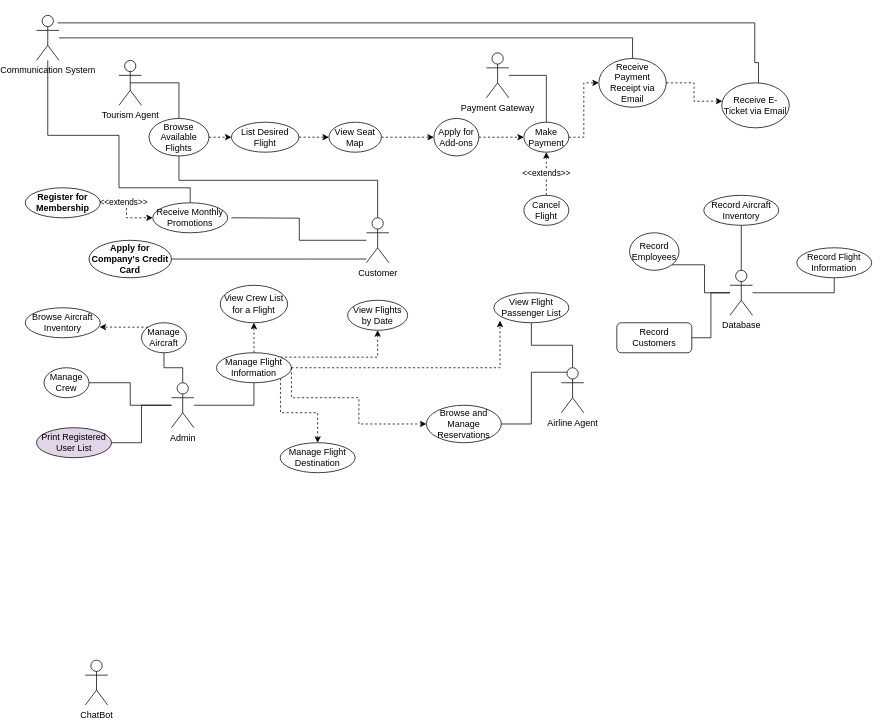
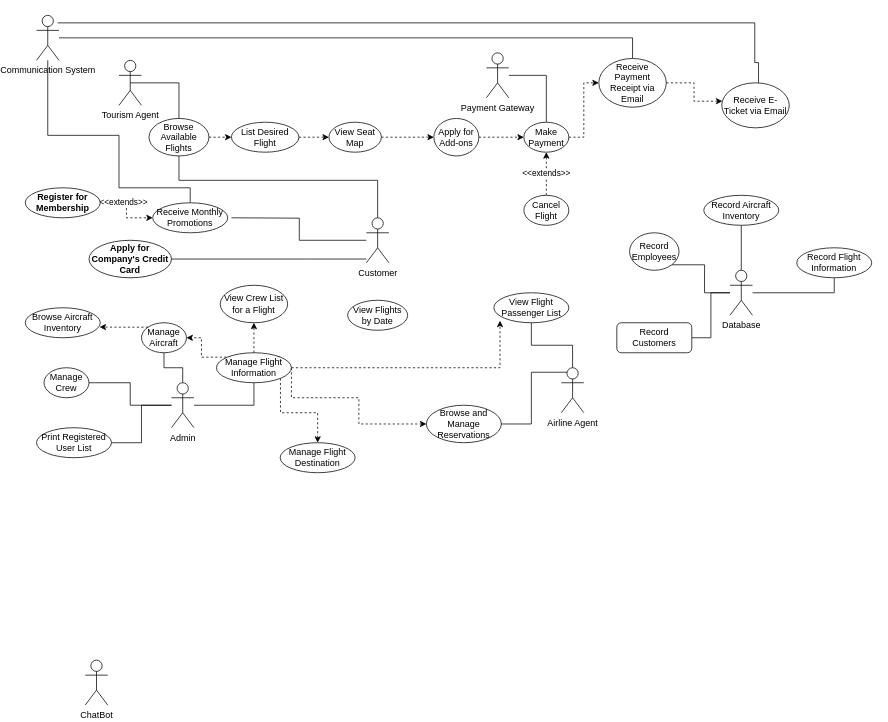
edge "Manage Flight Information" -> "View Flights by Date": now "Manage Flight Information" -> "Manage Aircraft"
node "Print Registered User List": fillcolor #e1d5e7 -> #ffffff
